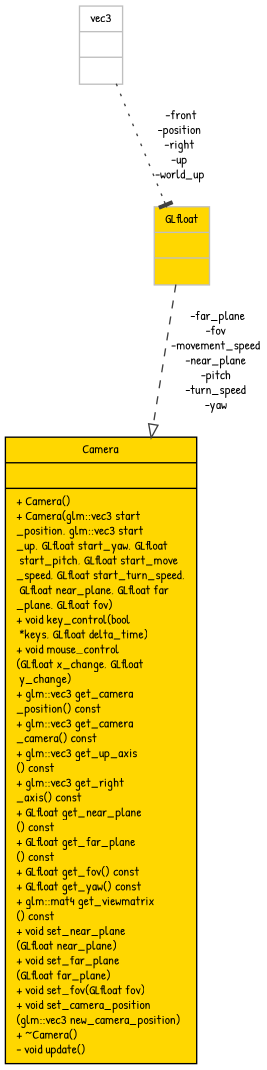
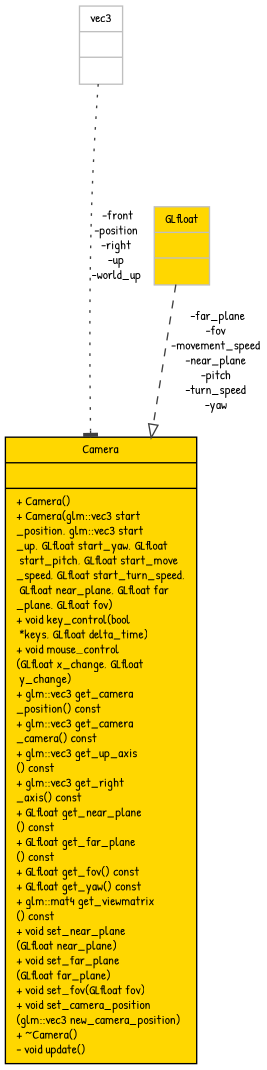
edge "vec3" -> "GLfloat": now "vec3" -> "Camera"
